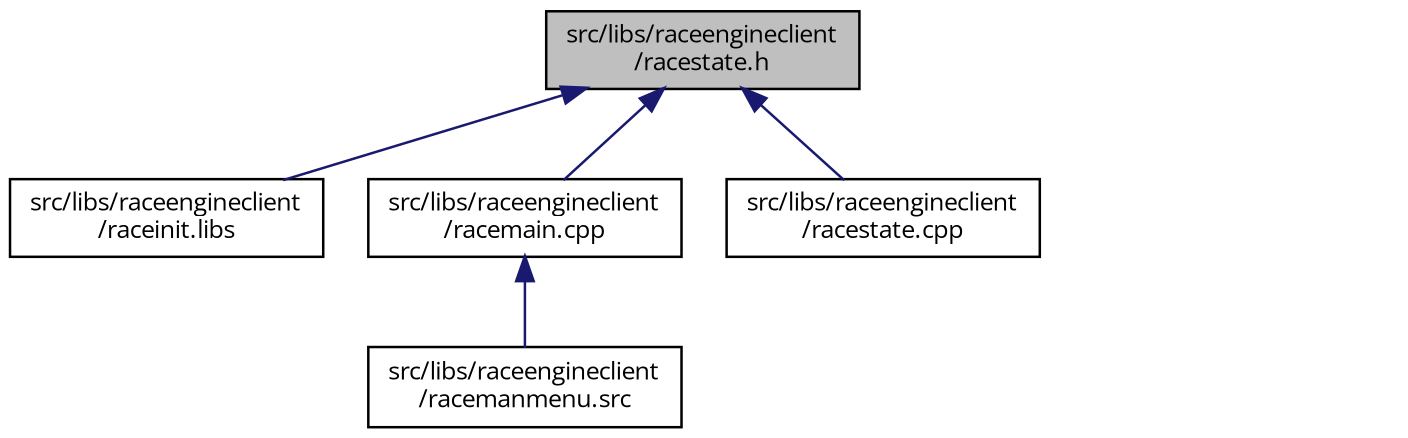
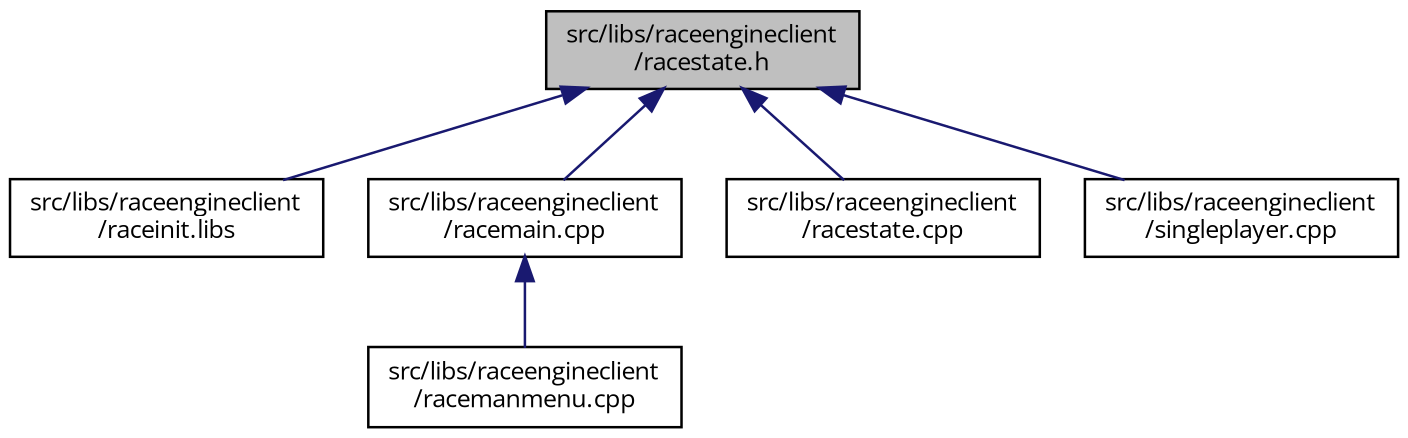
node "src/libs/raceengineclient /singleplayer.cpp": added
node "src/libs/raceengineclient /racemanmenu.src": label "src/libs/raceengineclient /racemanmenu.src" -> "src/libs/raceengineclient /racemanmenu.cpp"
